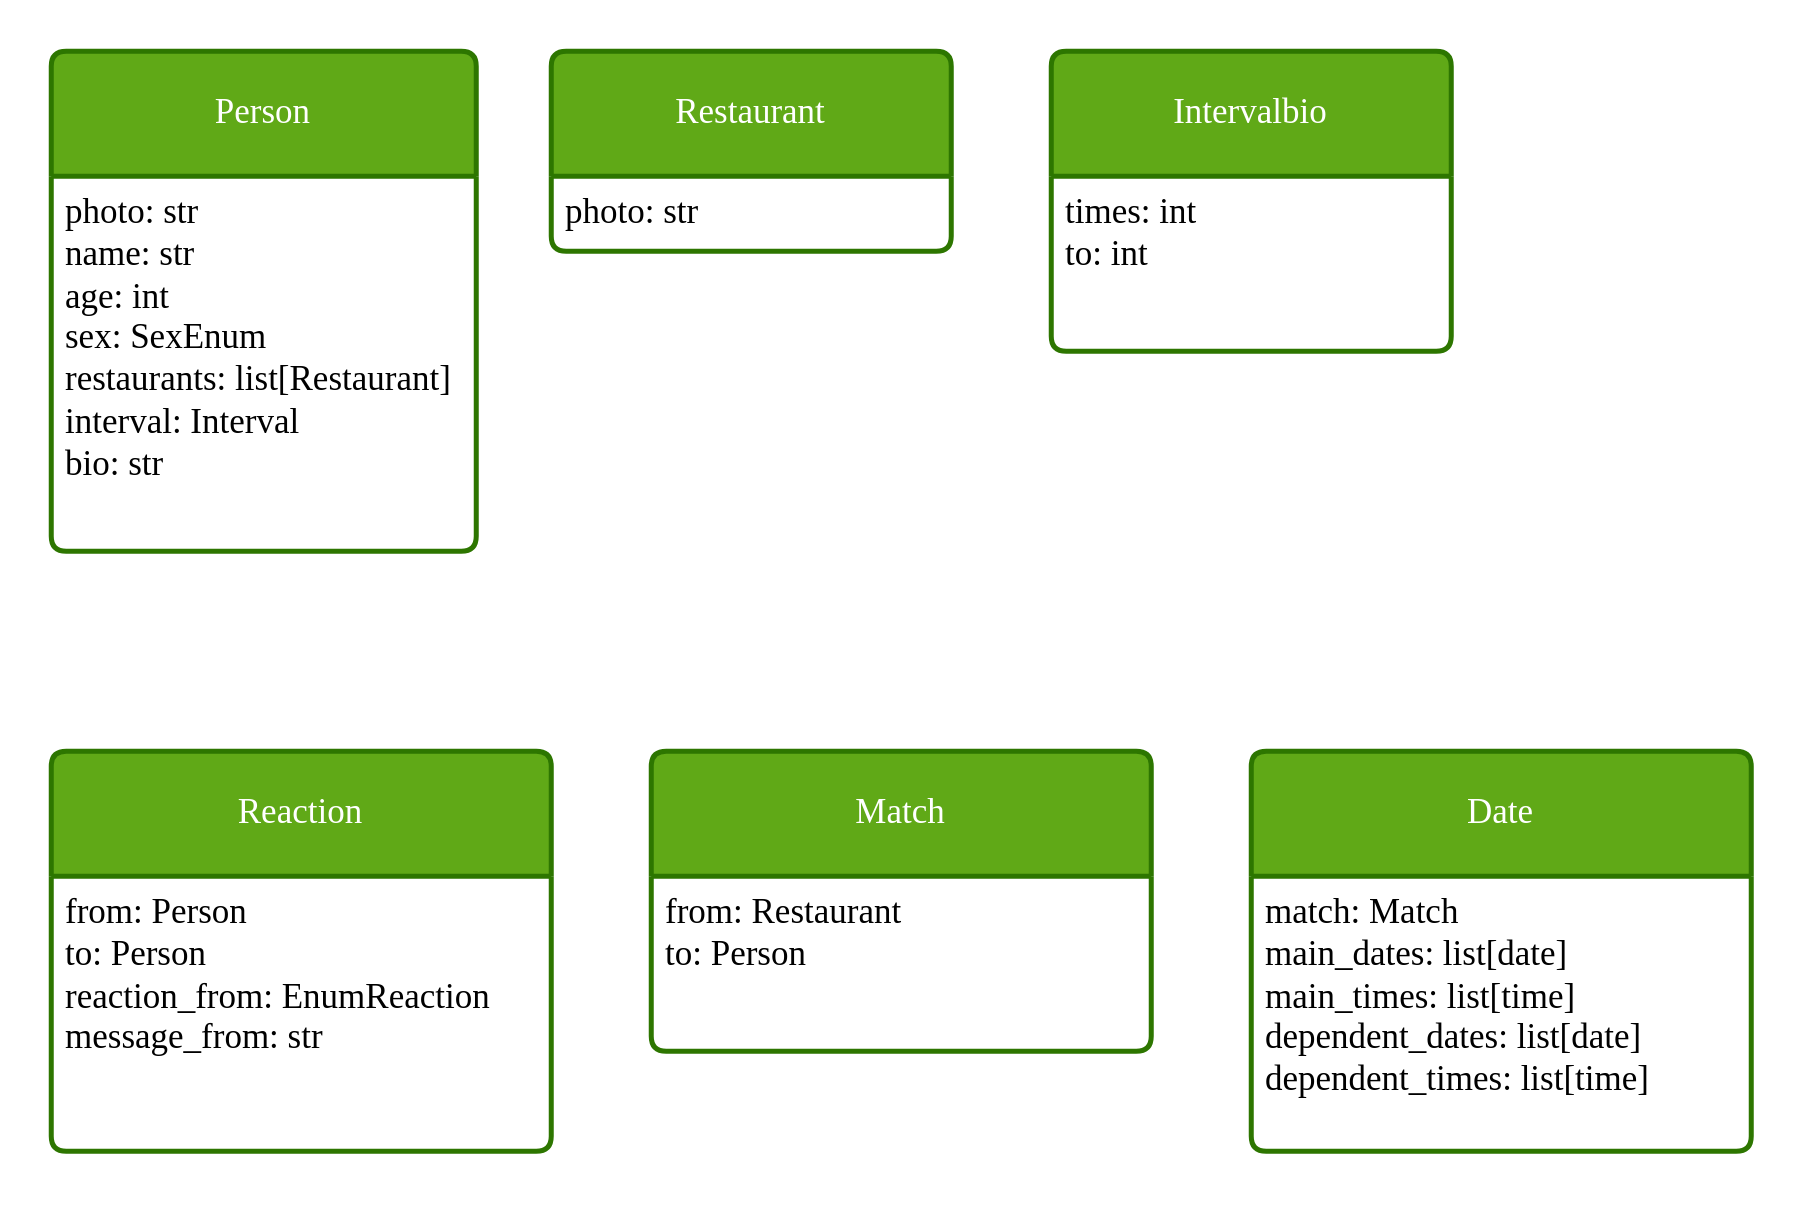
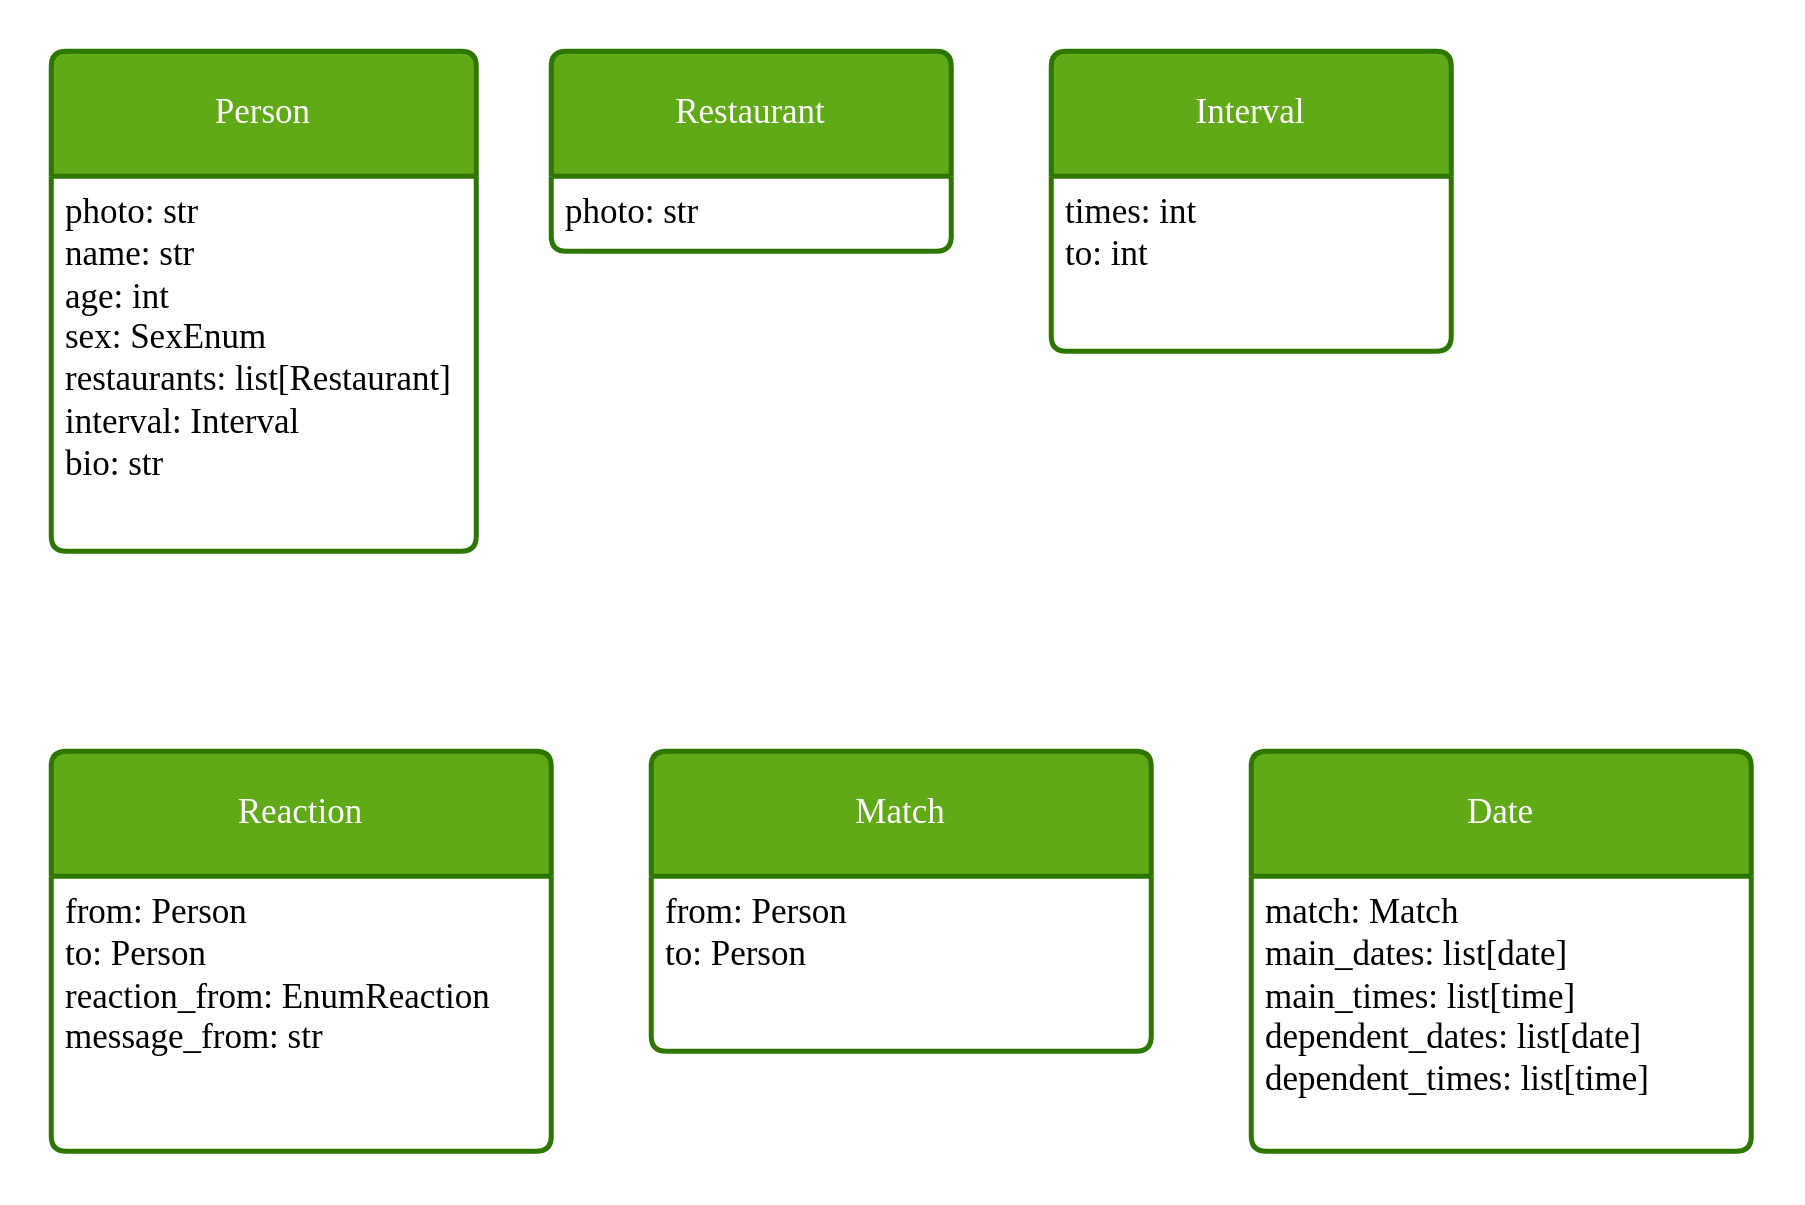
node "Intervalbio": label "Intervalbio" -> "Interval"
node "from: Restaurantto: Person": label "from: Restaurantto: Person" -> "from: Personto: Person"
